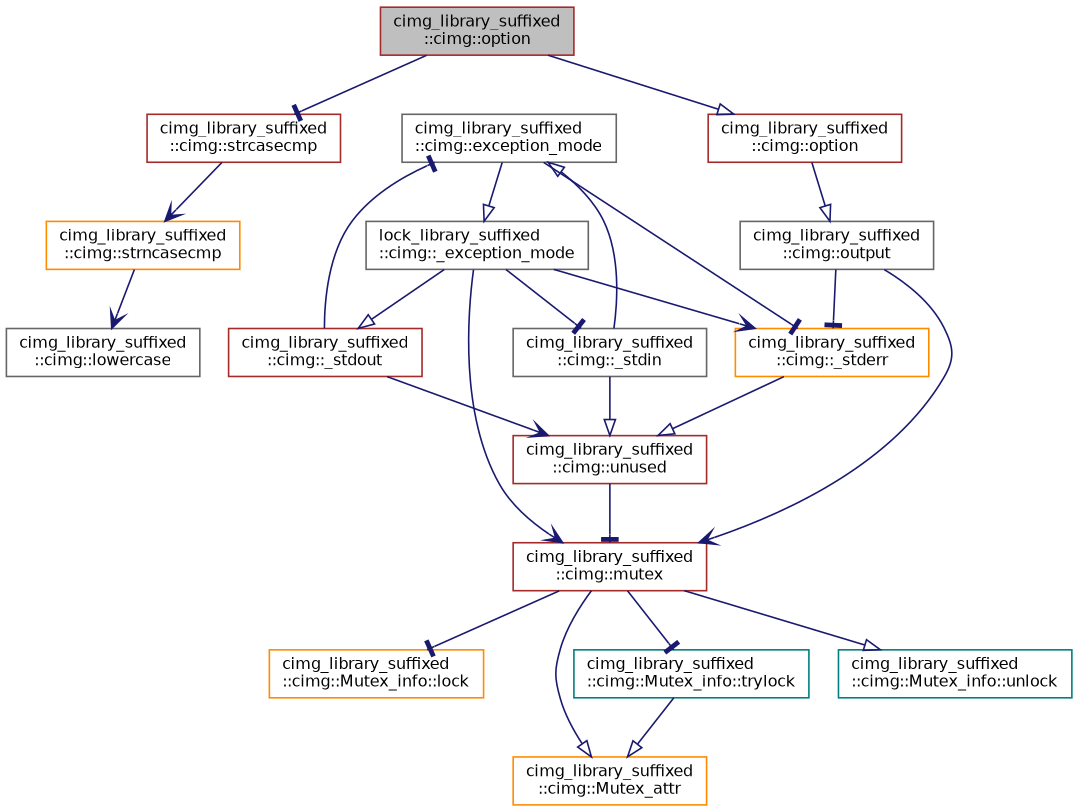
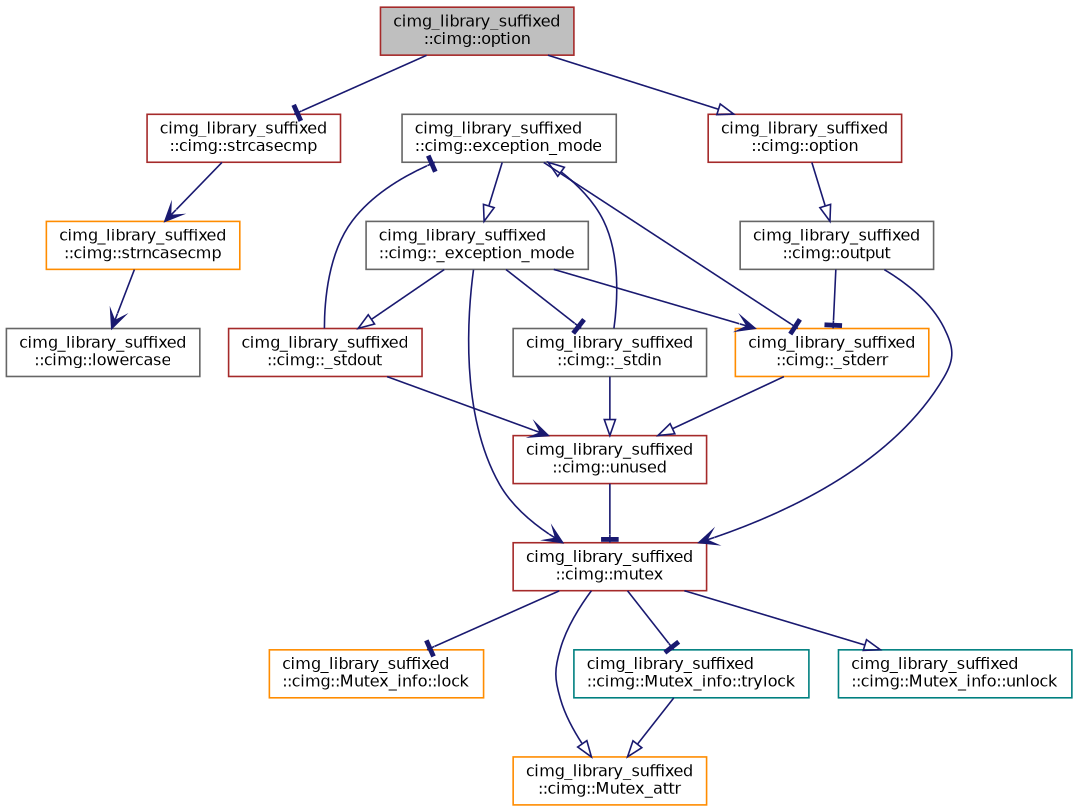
node "lock_library_suffixed ::cimg::_exception_mode": label "lock_library_suffixed ::cimg::_exception_mode" -> "cimg_library_suffixed ::cimg::_exception_mode"
